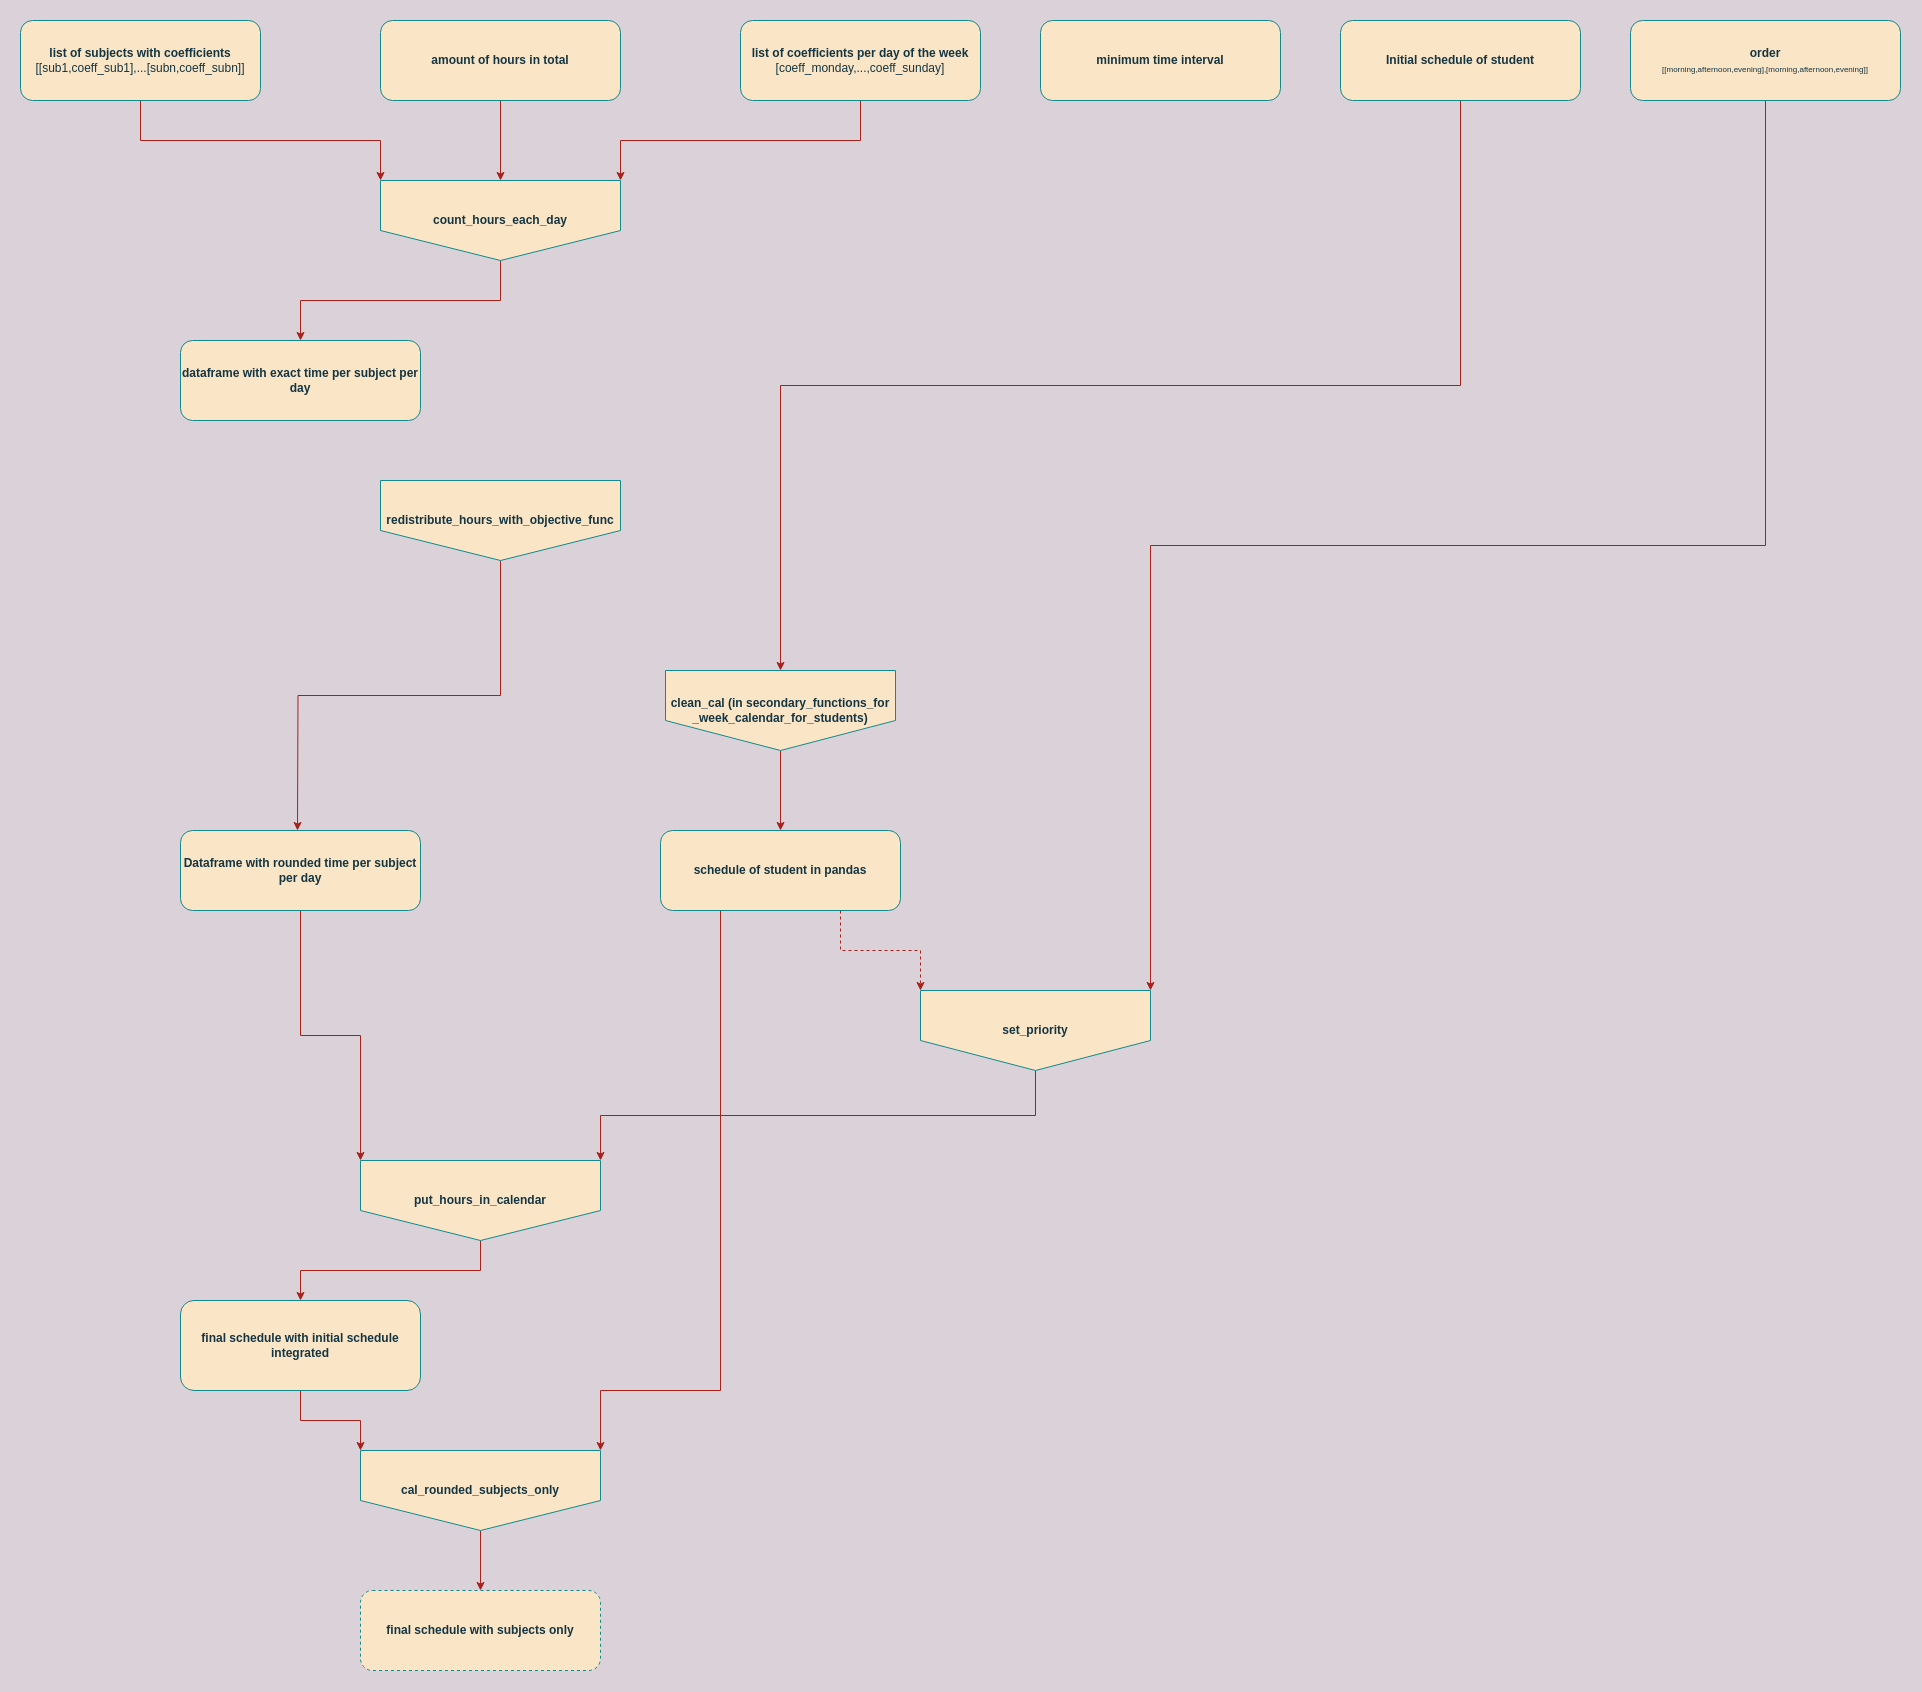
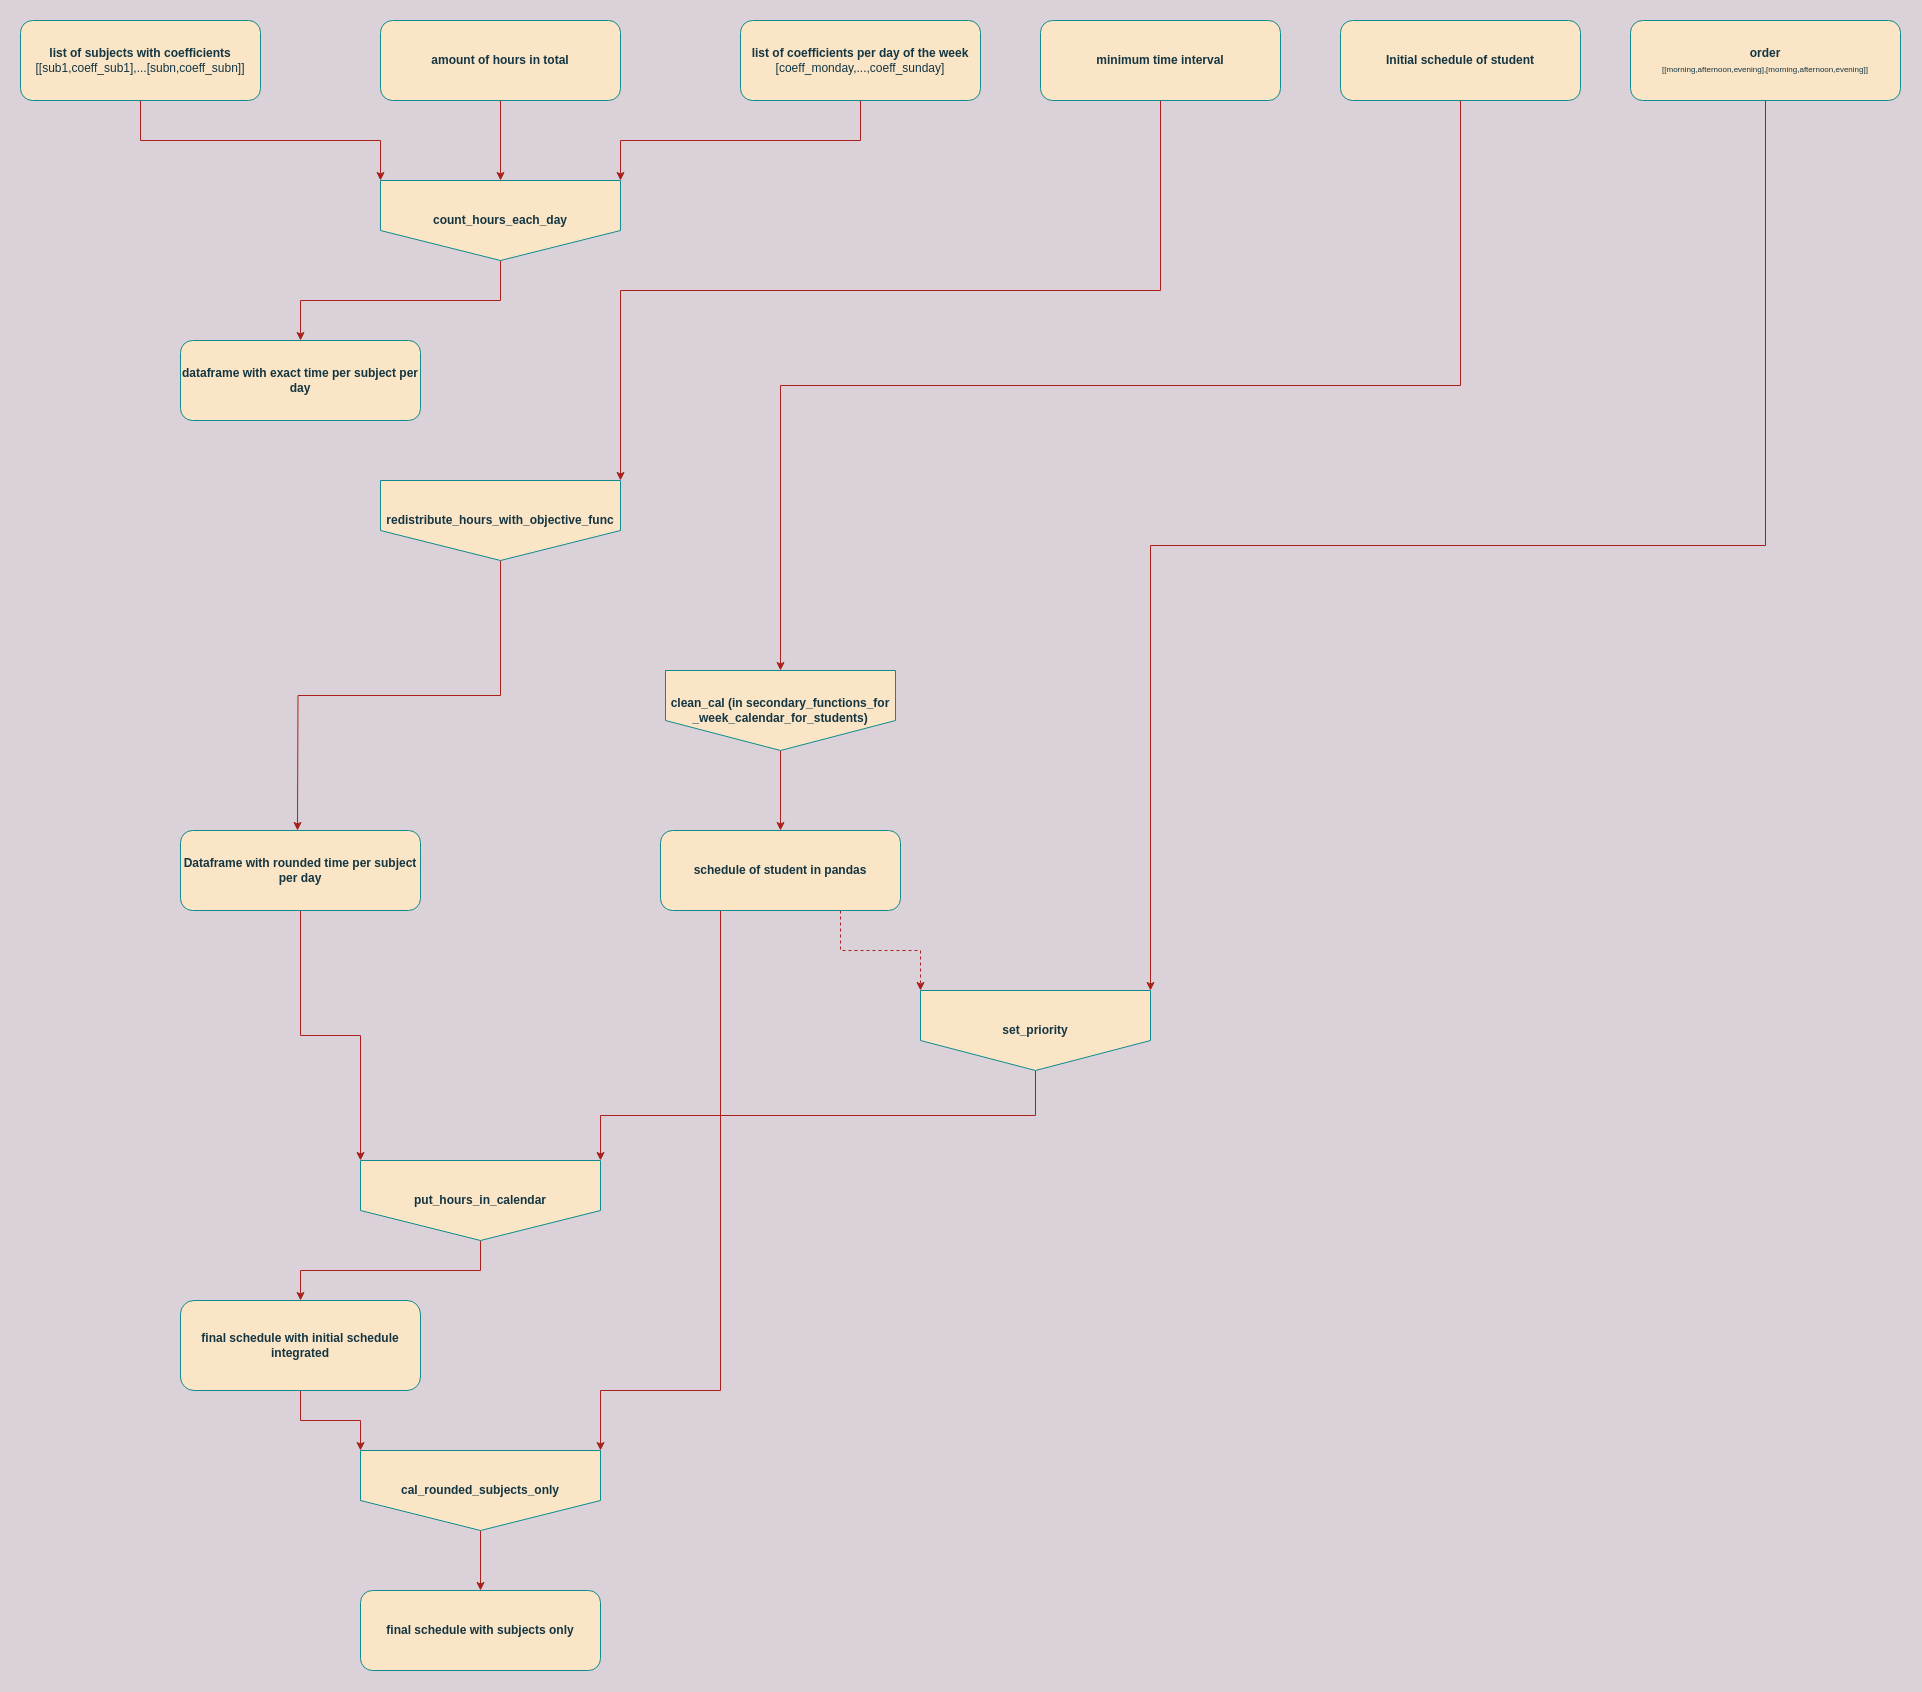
edge "minimum time interval" -> "redistribute_hours_with_objective_func": added
node "final schedule with subjects only": style dashed -> solid
